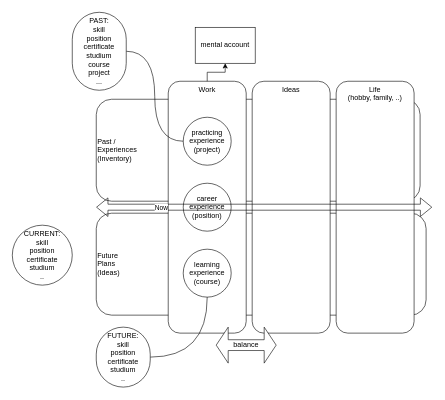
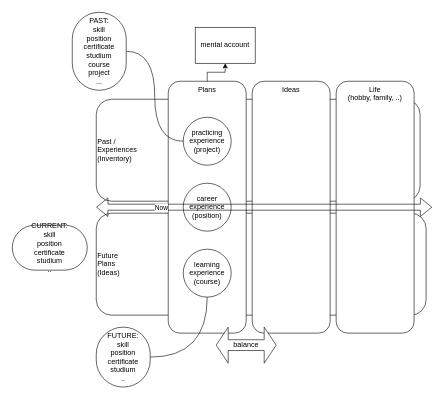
node "Work": label "Work" -> "Plans"
node "CURRENT: skill position certificate studium ..": size 60x60 -> 75x45
